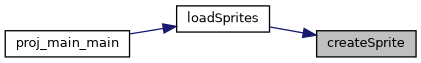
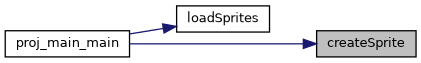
edge "loadSprites" -> "createSprite": now "proj_main_main" -> "createSprite"
